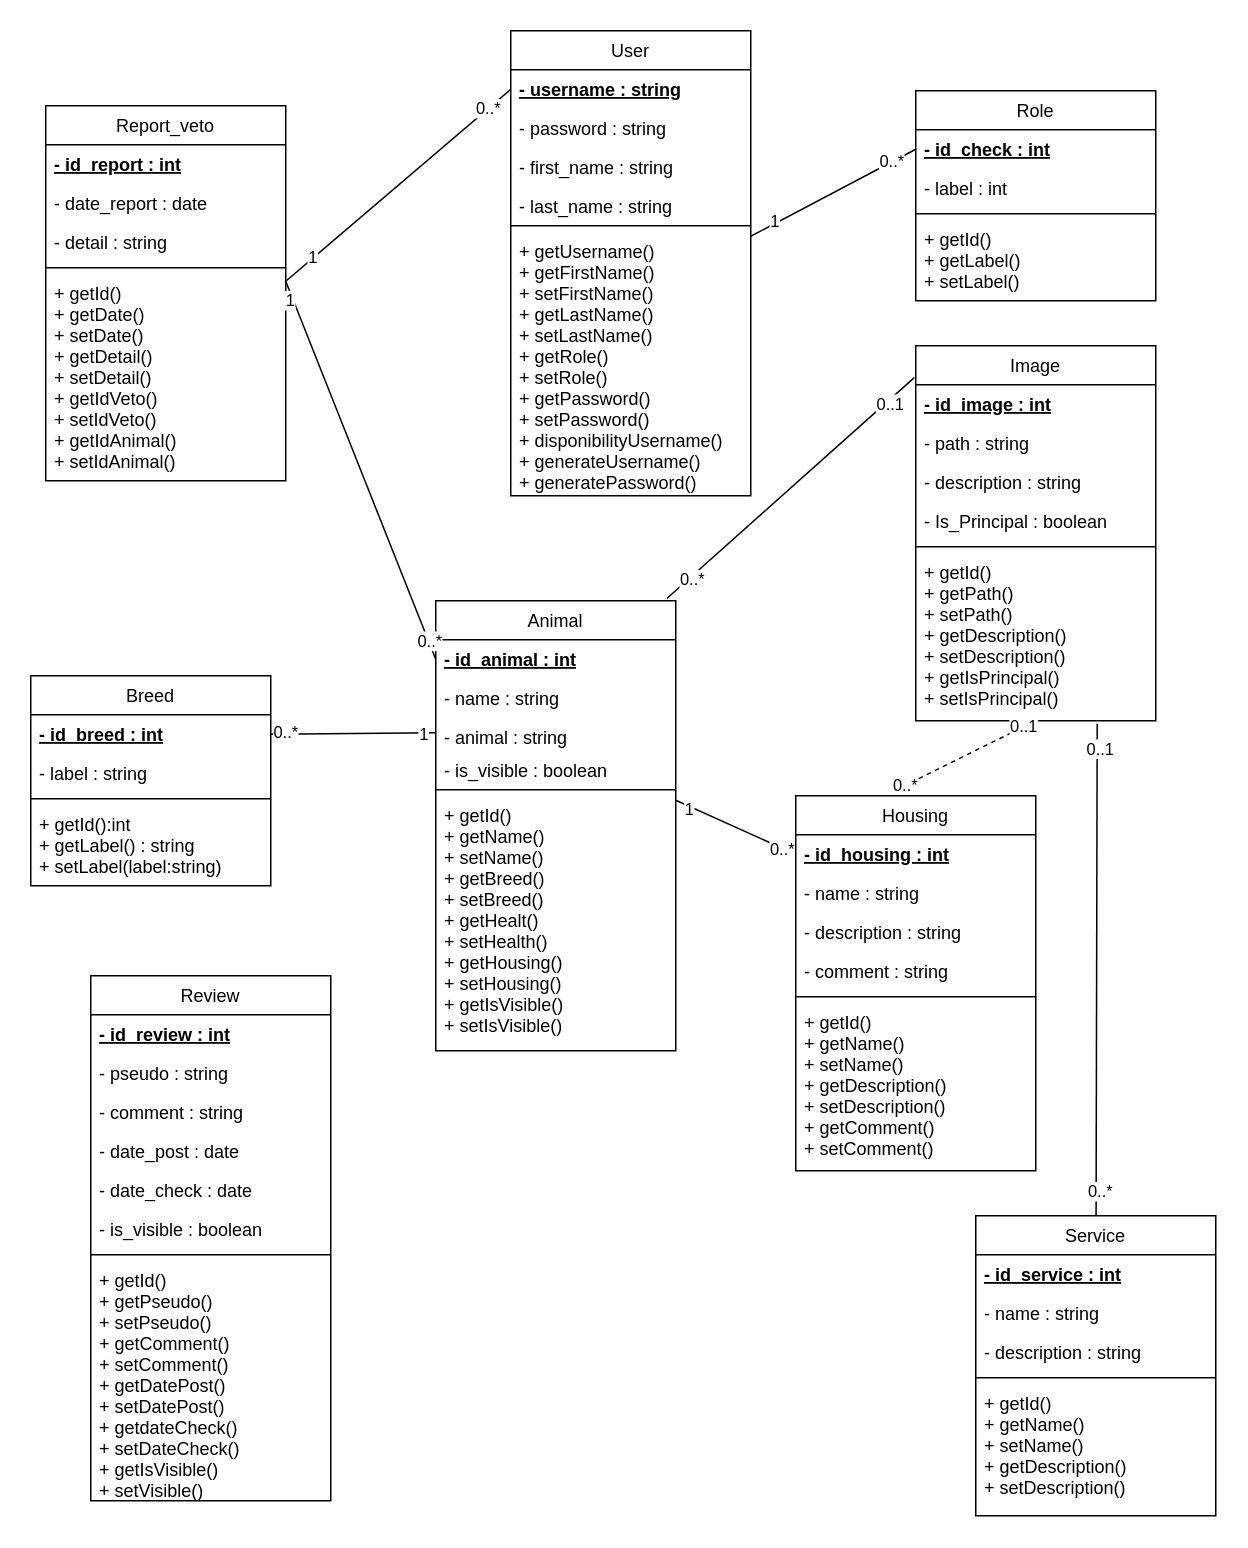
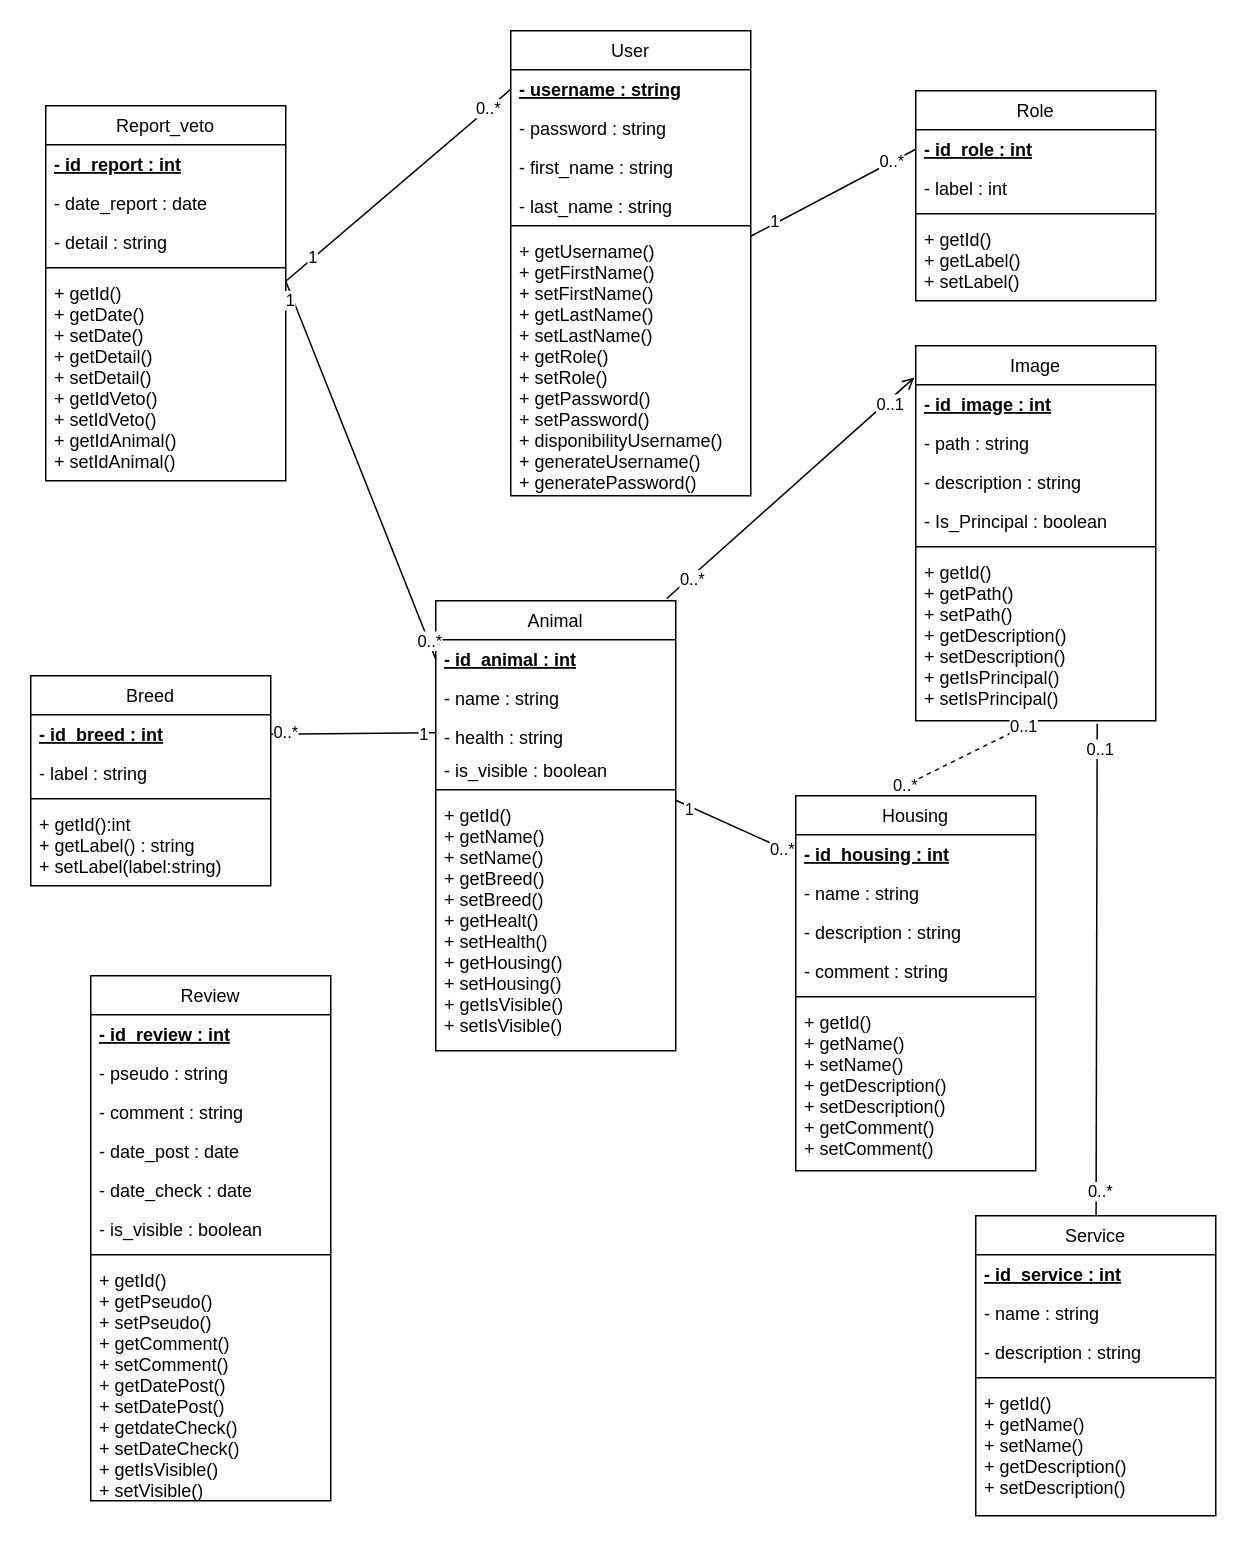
node "- id_check : int": label "- id_check : int" -> "- id_role : int"
edge "Image" -- "Animal": arrowhead none -> open
node "- animal : string": label "- animal : string" -> "- health : string"
